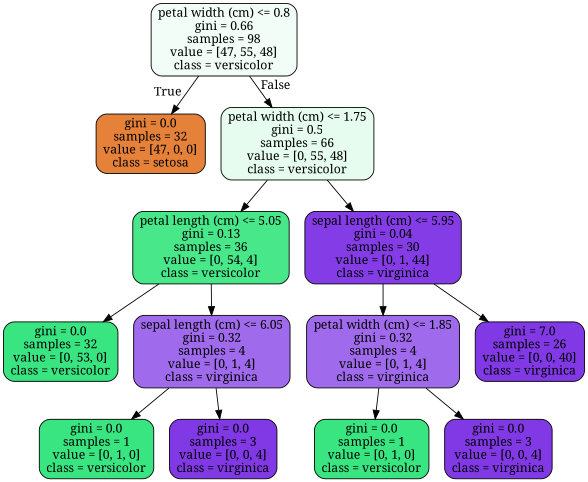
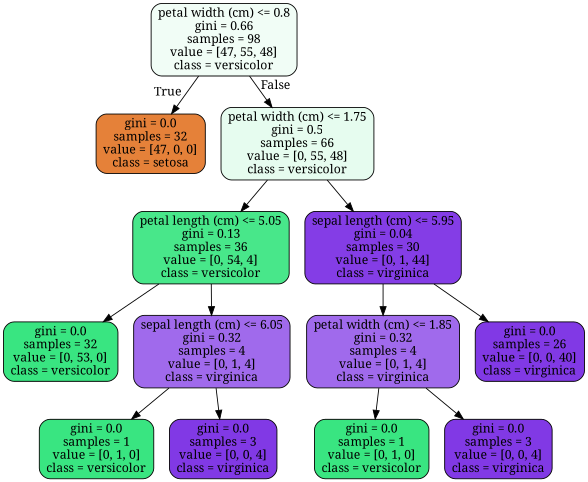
node "gini = 7.0 samples = 26 value = [0, 0, 40] class = virginica": label "gini = 7.0 samples = 26 value = [0, 0, 40] class = virginica" -> "gini = 0.0 samples = 26 value = [0, 0, 40] class = virginica"
